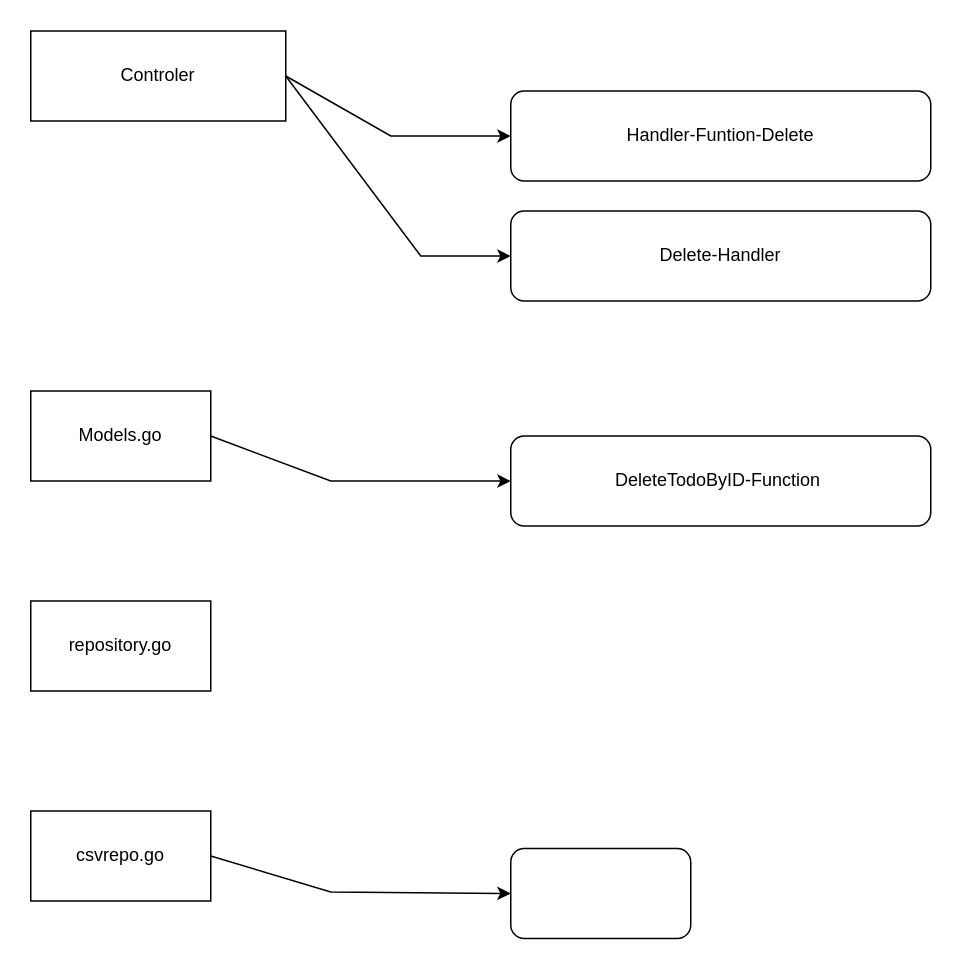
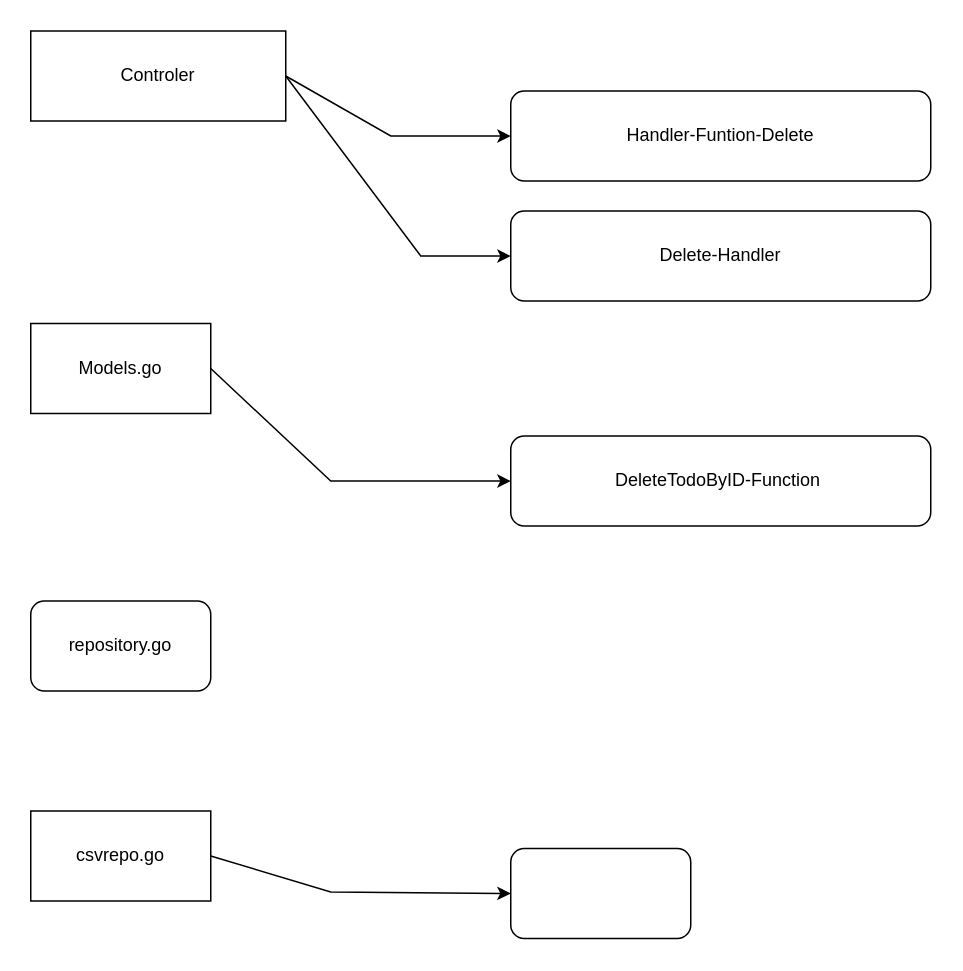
node "Models.go": moved (121, 436) -> (121, 368)
node "repository.go": shape rectangle -> rounded rectangle
